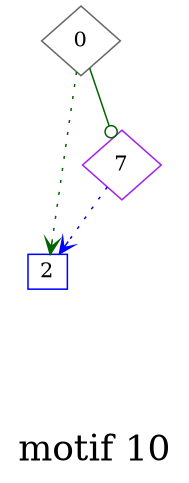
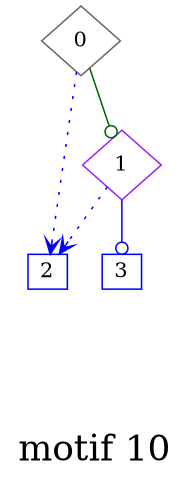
edge "0" -> "2": color darkgreen -> blue
node "7": label "7" -> "1"
node "3": added
